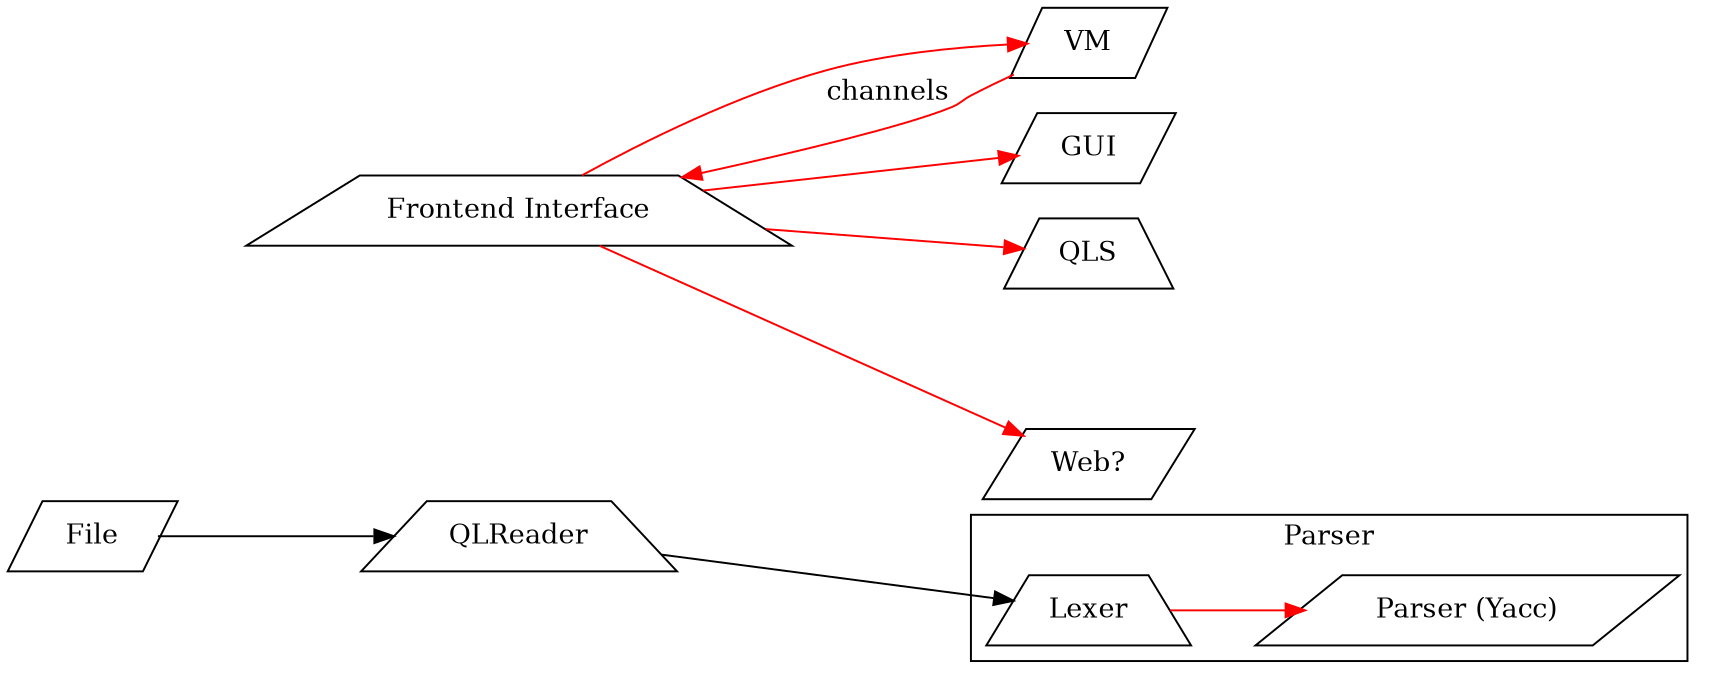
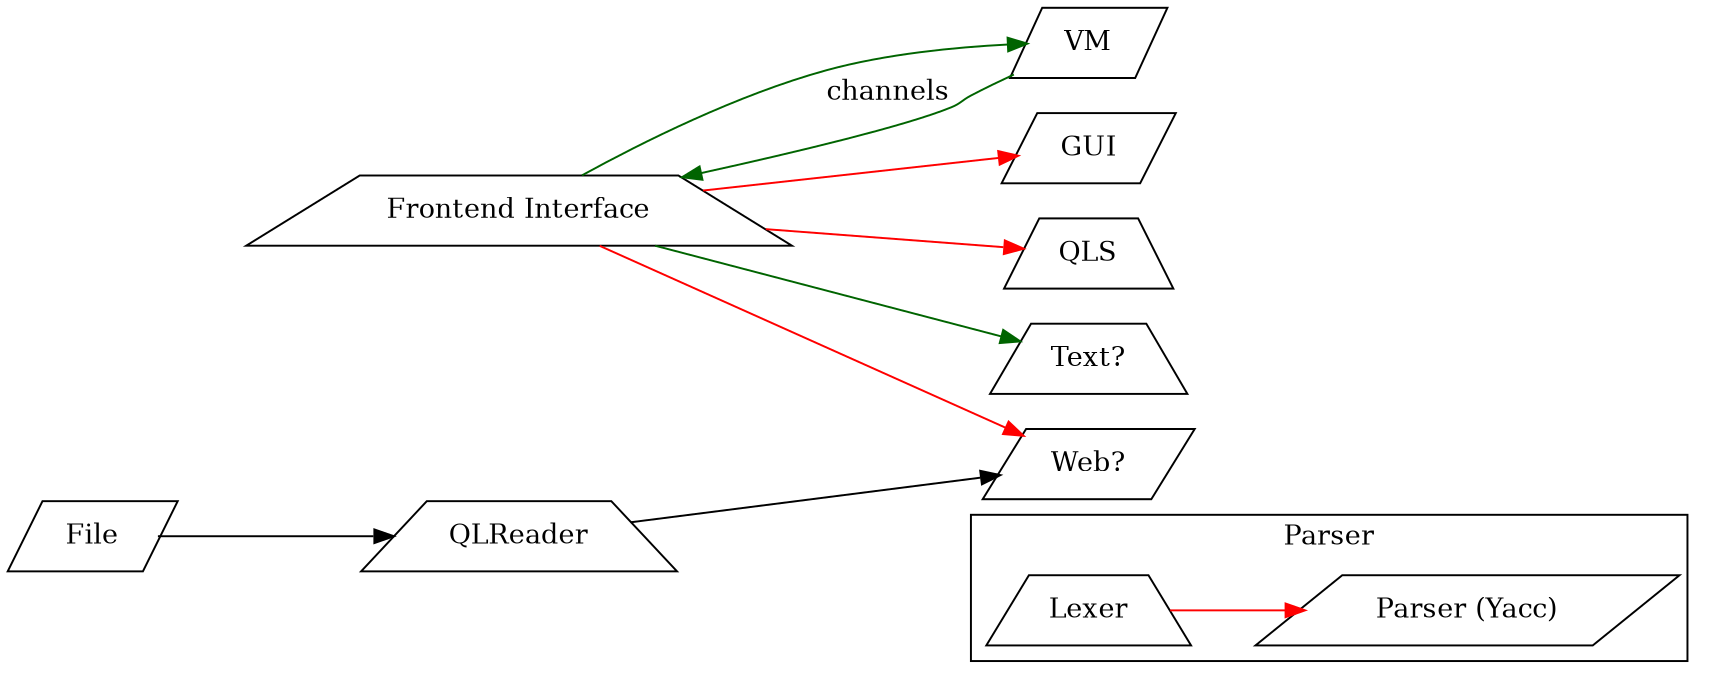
edge "Frontend Interface" -> "VM": color red -> darkgreen
edge "VM" -> "Frontend Interface": color red -> darkgreen
node "Text?": added
edge "QLReader" -> "Lexer": now "QLReader" -> "Web?"
